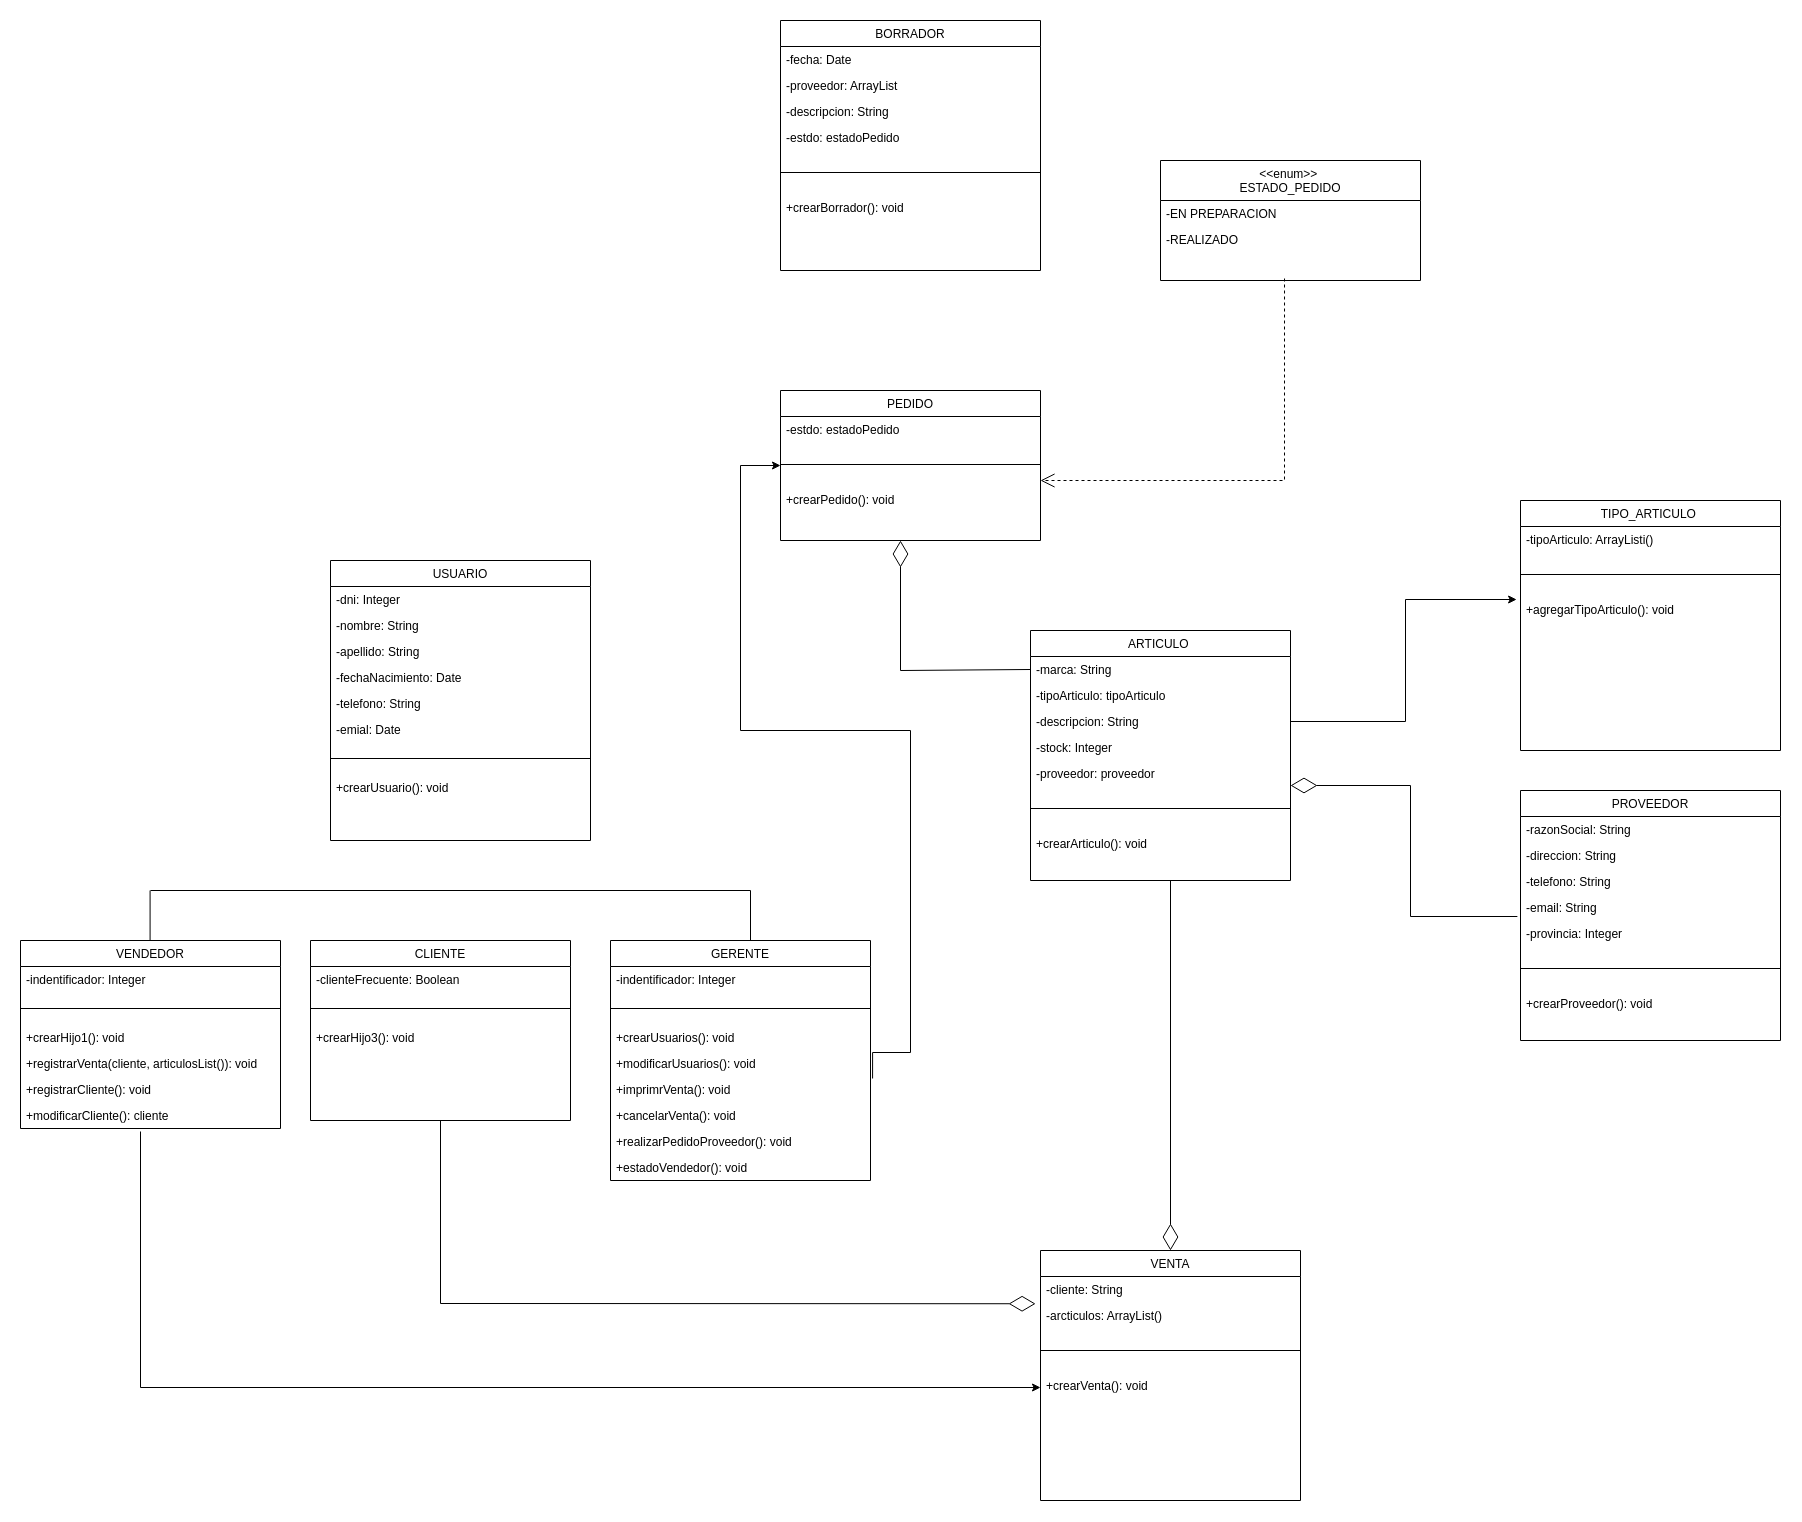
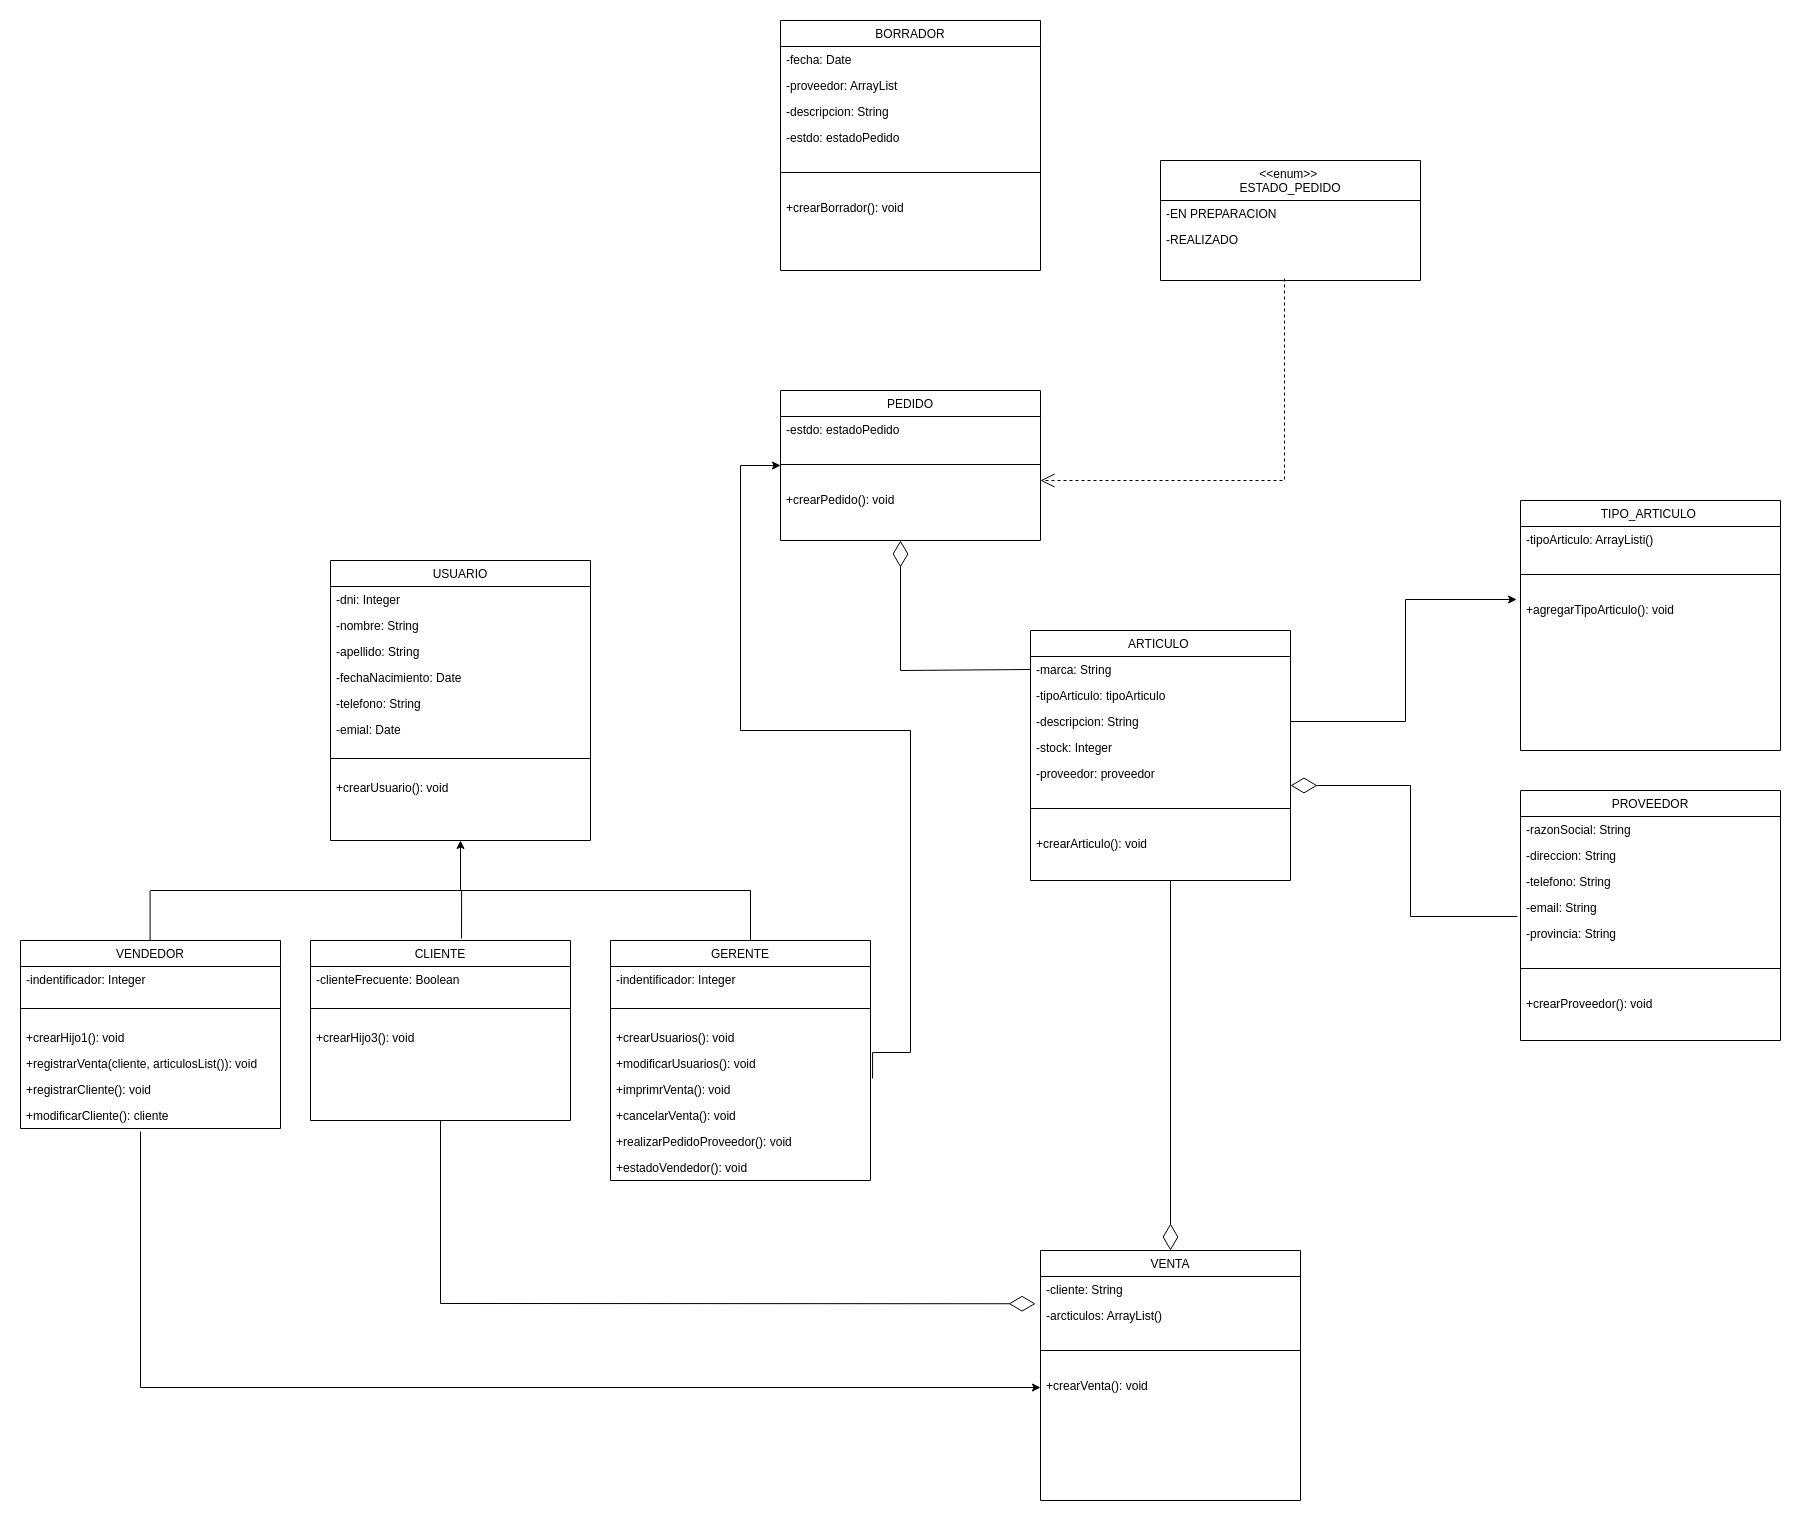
edge "CLIENTE" -> "USUARIO": added
node "-provincia: Integer": label "-provincia: Integer" -> "-provincia: String"
